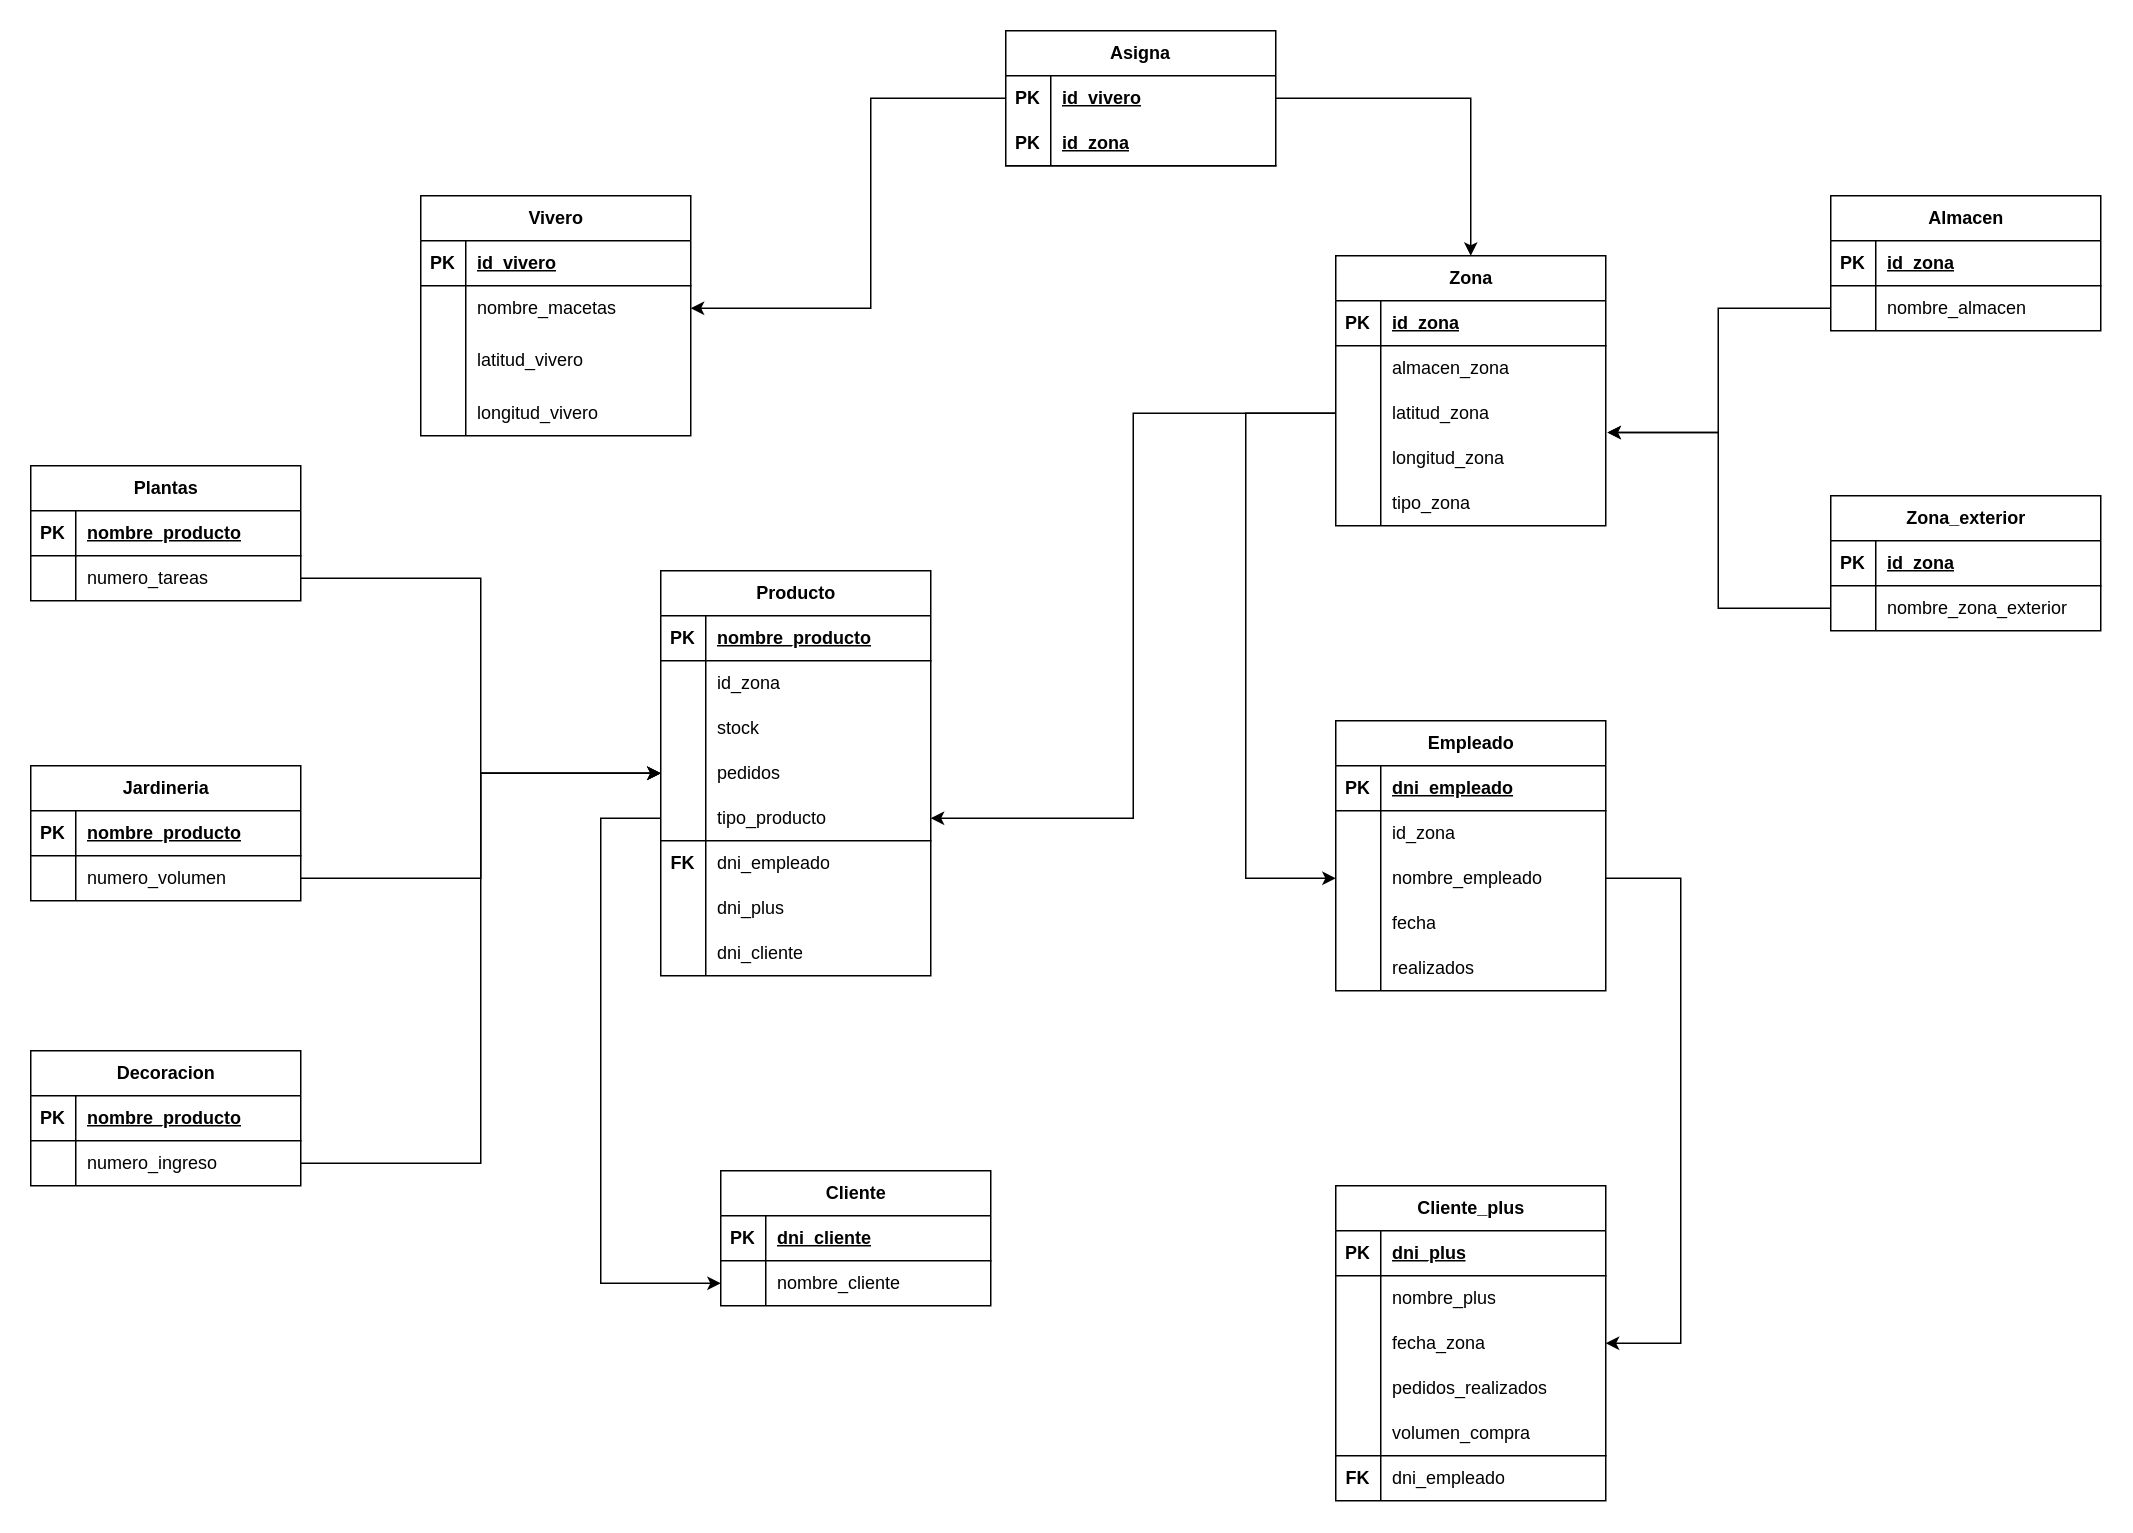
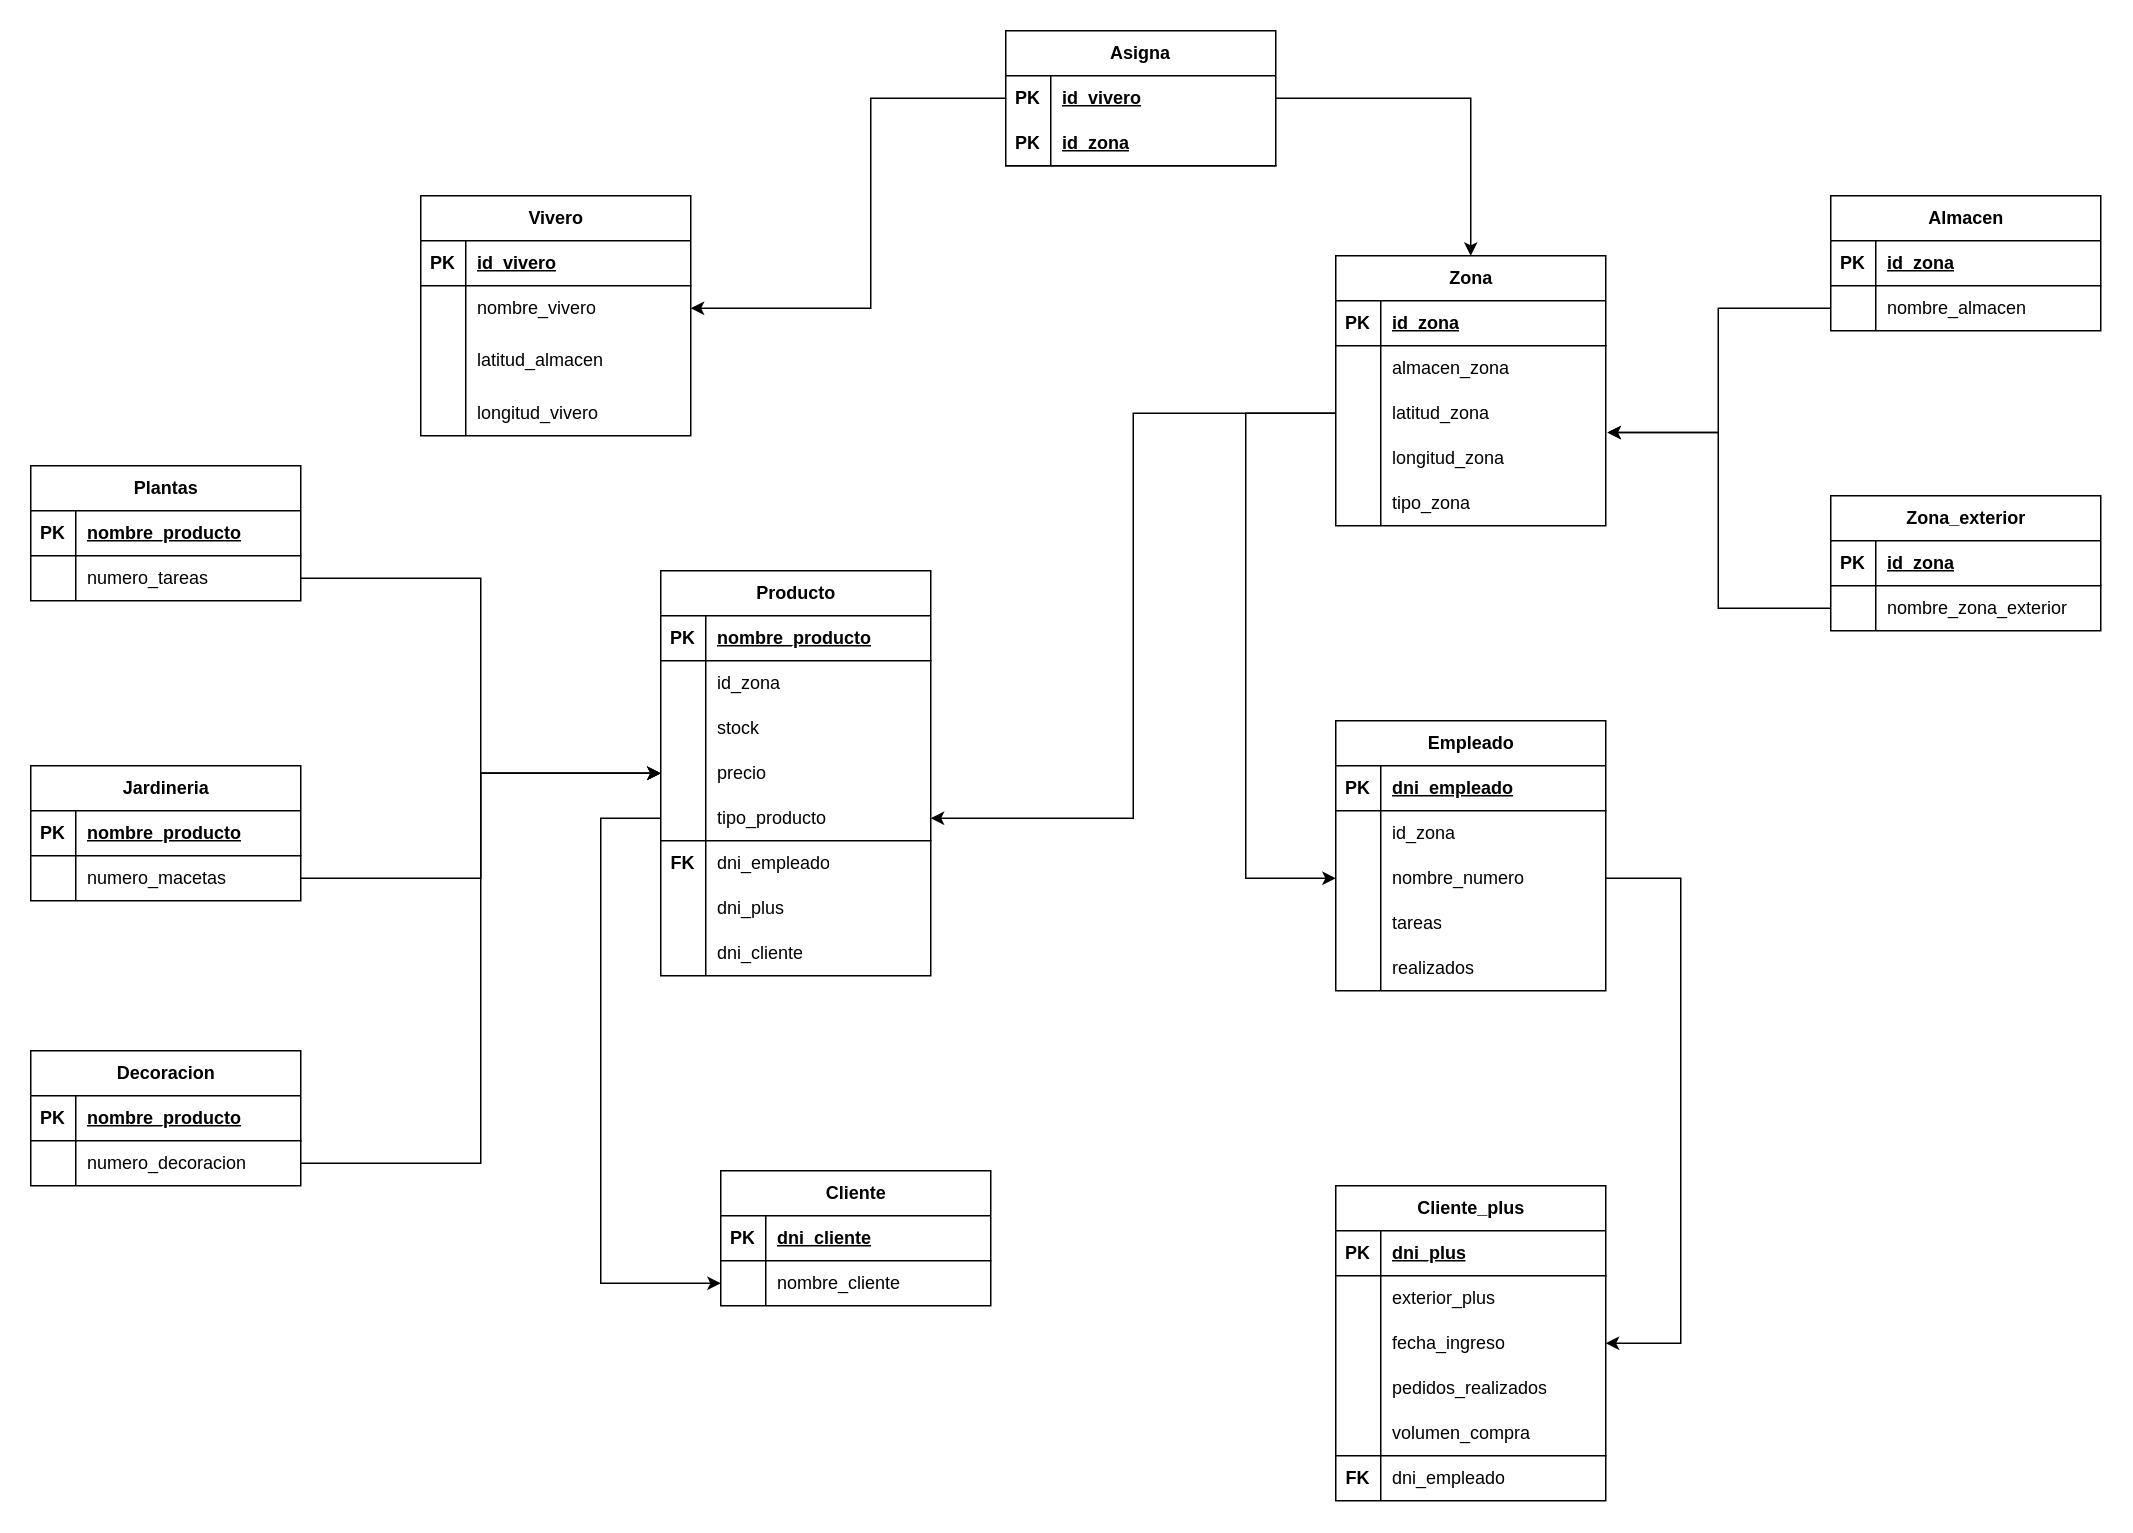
node "nombre_macetas": label "nombre_macetas" -> "nombre_vivero"
node "latitud_vivero": label "latitud_vivero" -> "latitud_almacen"
node "pedidos": label "pedidos" -> "precio"
node "numero_volumen": label "numero_volumen" -> "numero_macetas"
node "nombre_empleado": label "nombre_empleado" -> "nombre_numero"
node "fecha": label "fecha" -> "tareas"
node "numero_ingreso": label "numero_ingreso" -> "numero_decoracion"
node "nombre_plus": label "nombre_plus" -> "exterior_plus"
node "fecha_zona": label "fecha_zona" -> "fecha_ingreso"
